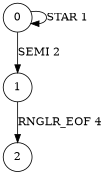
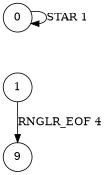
edge "0" -> "1": removed, label "SEMI 2"
node "2": label "2" -> "9"
